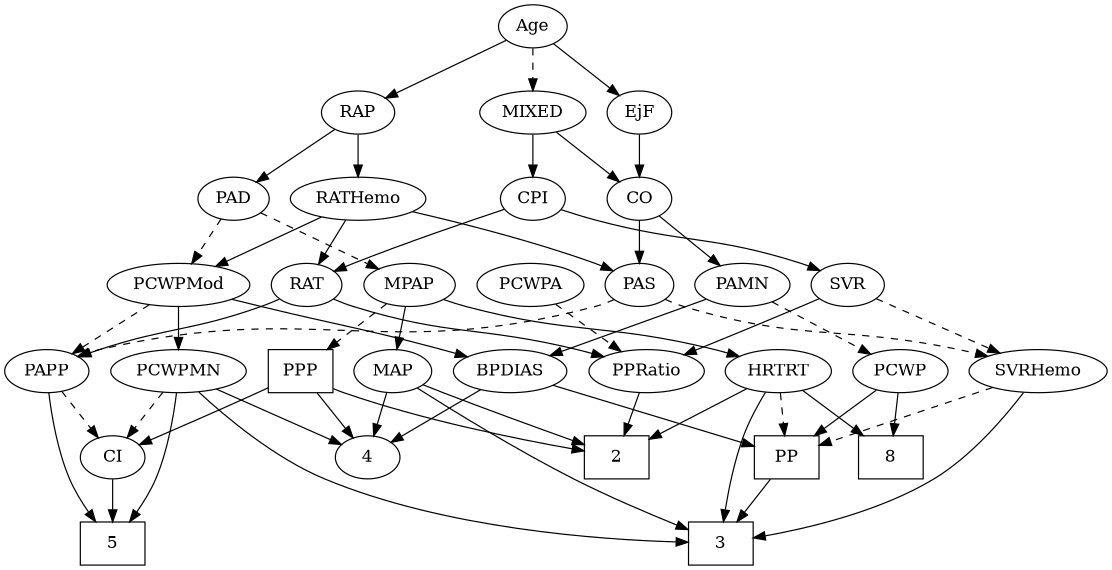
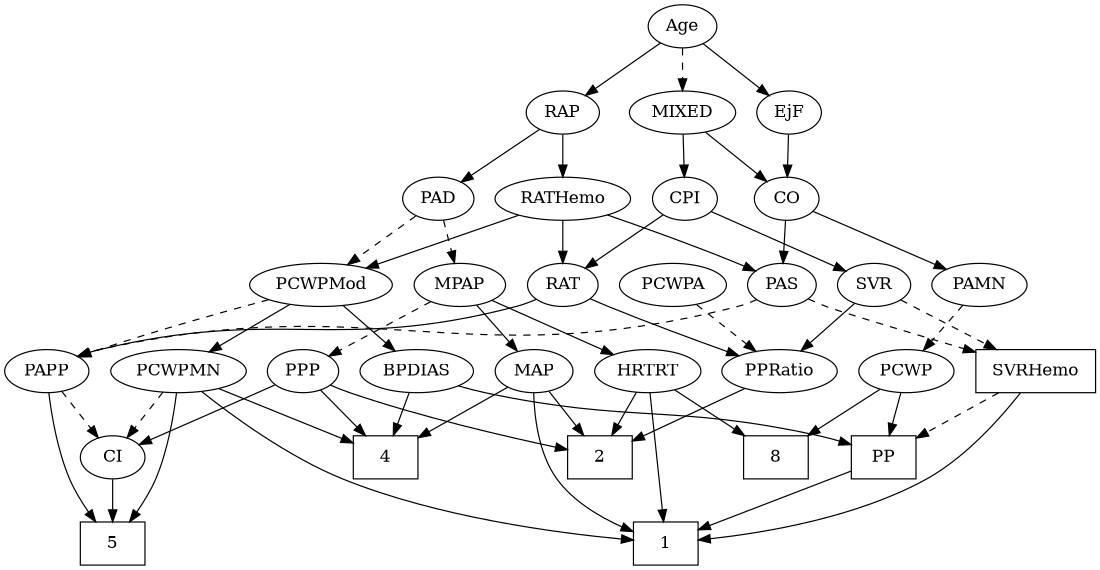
edge "PAMN" -> "BPDIAS": removed
node "PPP": shape box -> ellipse
node "SVRHemo": shape ellipse -> box
edge "HRTRT" -> "PP": removed
node "4": shape ellipse -> box
node "3": label "3" -> "1"
